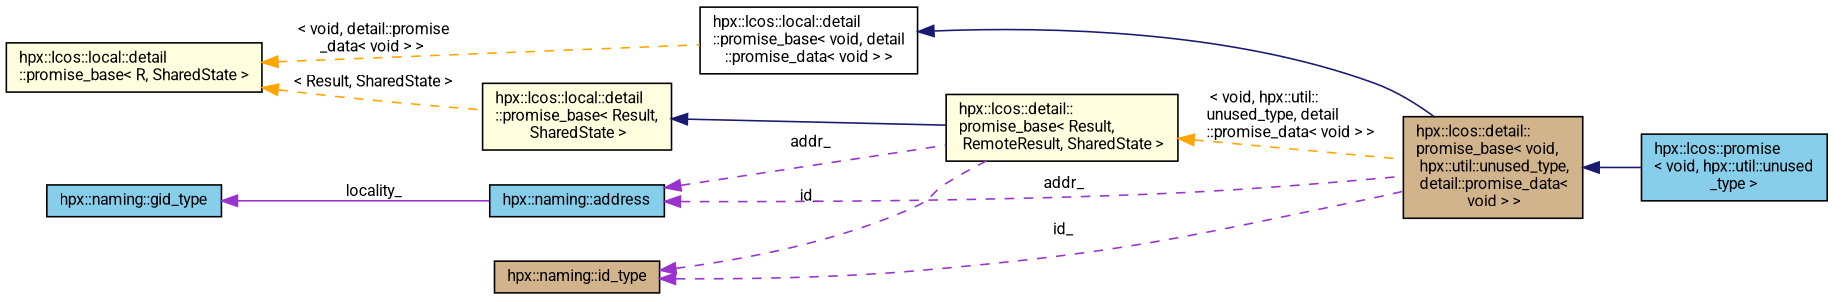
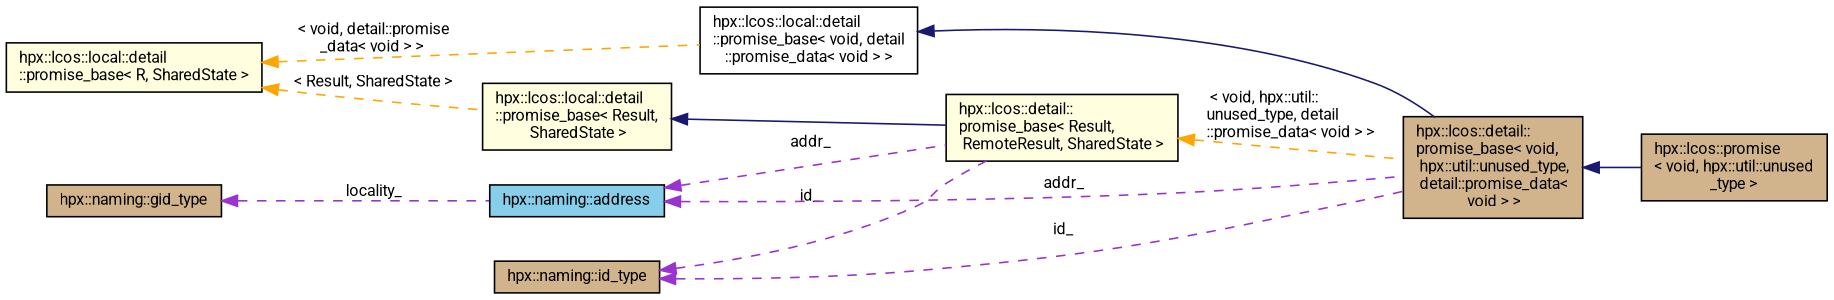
node "hpx::lcos::promise < void, hpx::util::unused _type >": fillcolor skyblue -> tan
node "hpx::naming::gid_type": fillcolor skyblue -> tan
edge "hpx::naming::address" -> "hpx::naming::gid_type": style solid -> dashed
